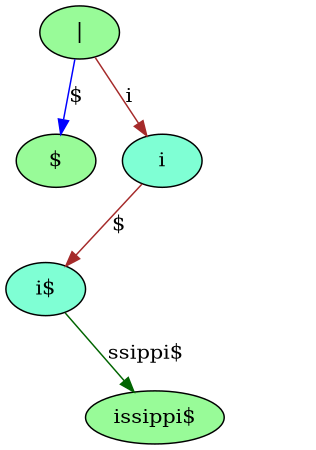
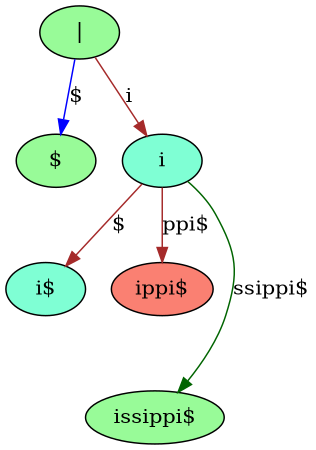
node "ippi$": added
edge "i$" -> "issippi$": now "i" -> "issippi$"
